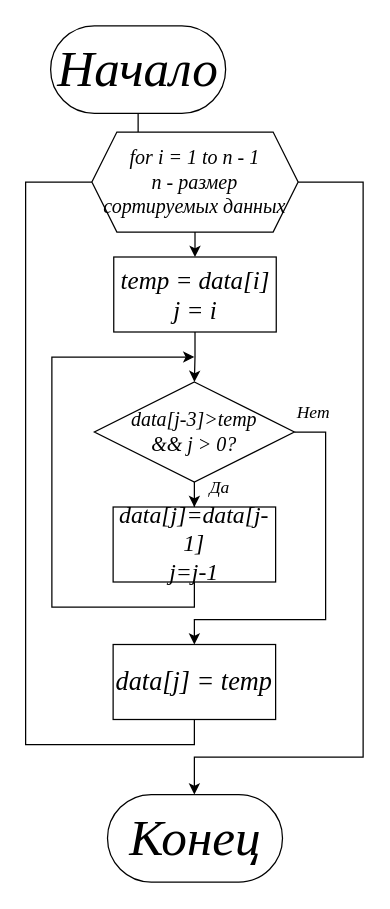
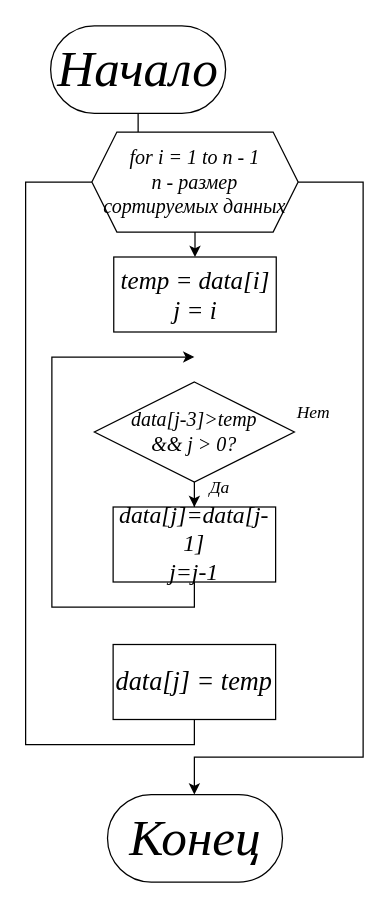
edge "temp = data[i] j = i" -> "data[j-3]>temp && j > 0?": removed
edge "data[j-3]>temp && j > 0?" -> "data[j] = temp": removed
